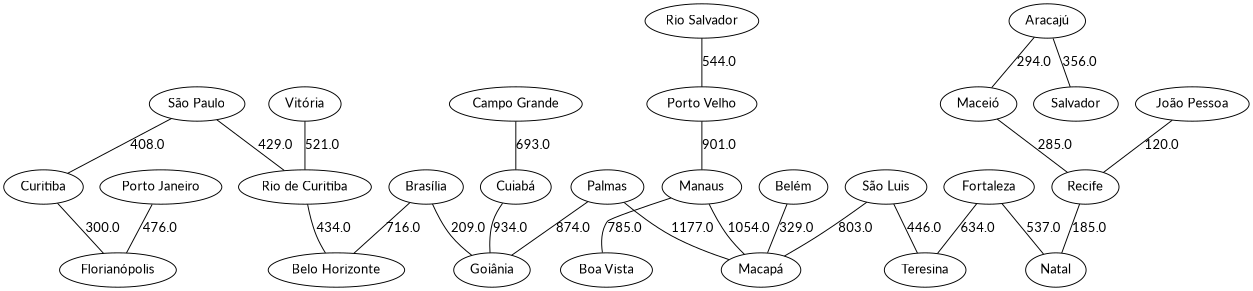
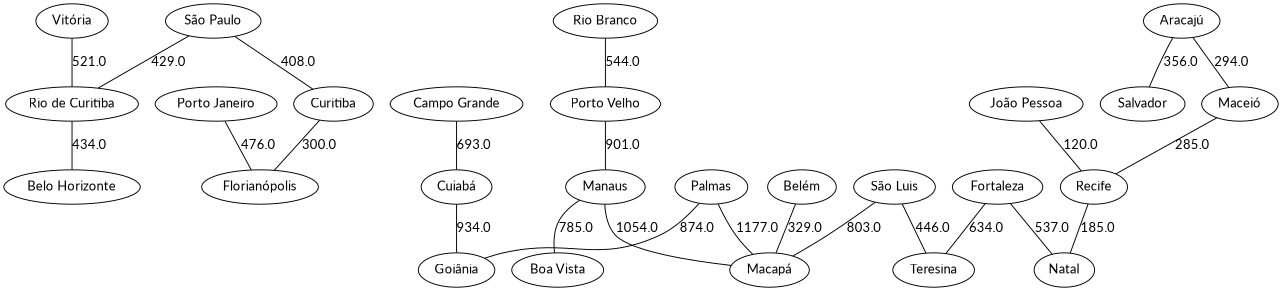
node "Rio Salvador": label "Rio Salvador" -> "Rio Branco"
node "Brasília": removed
